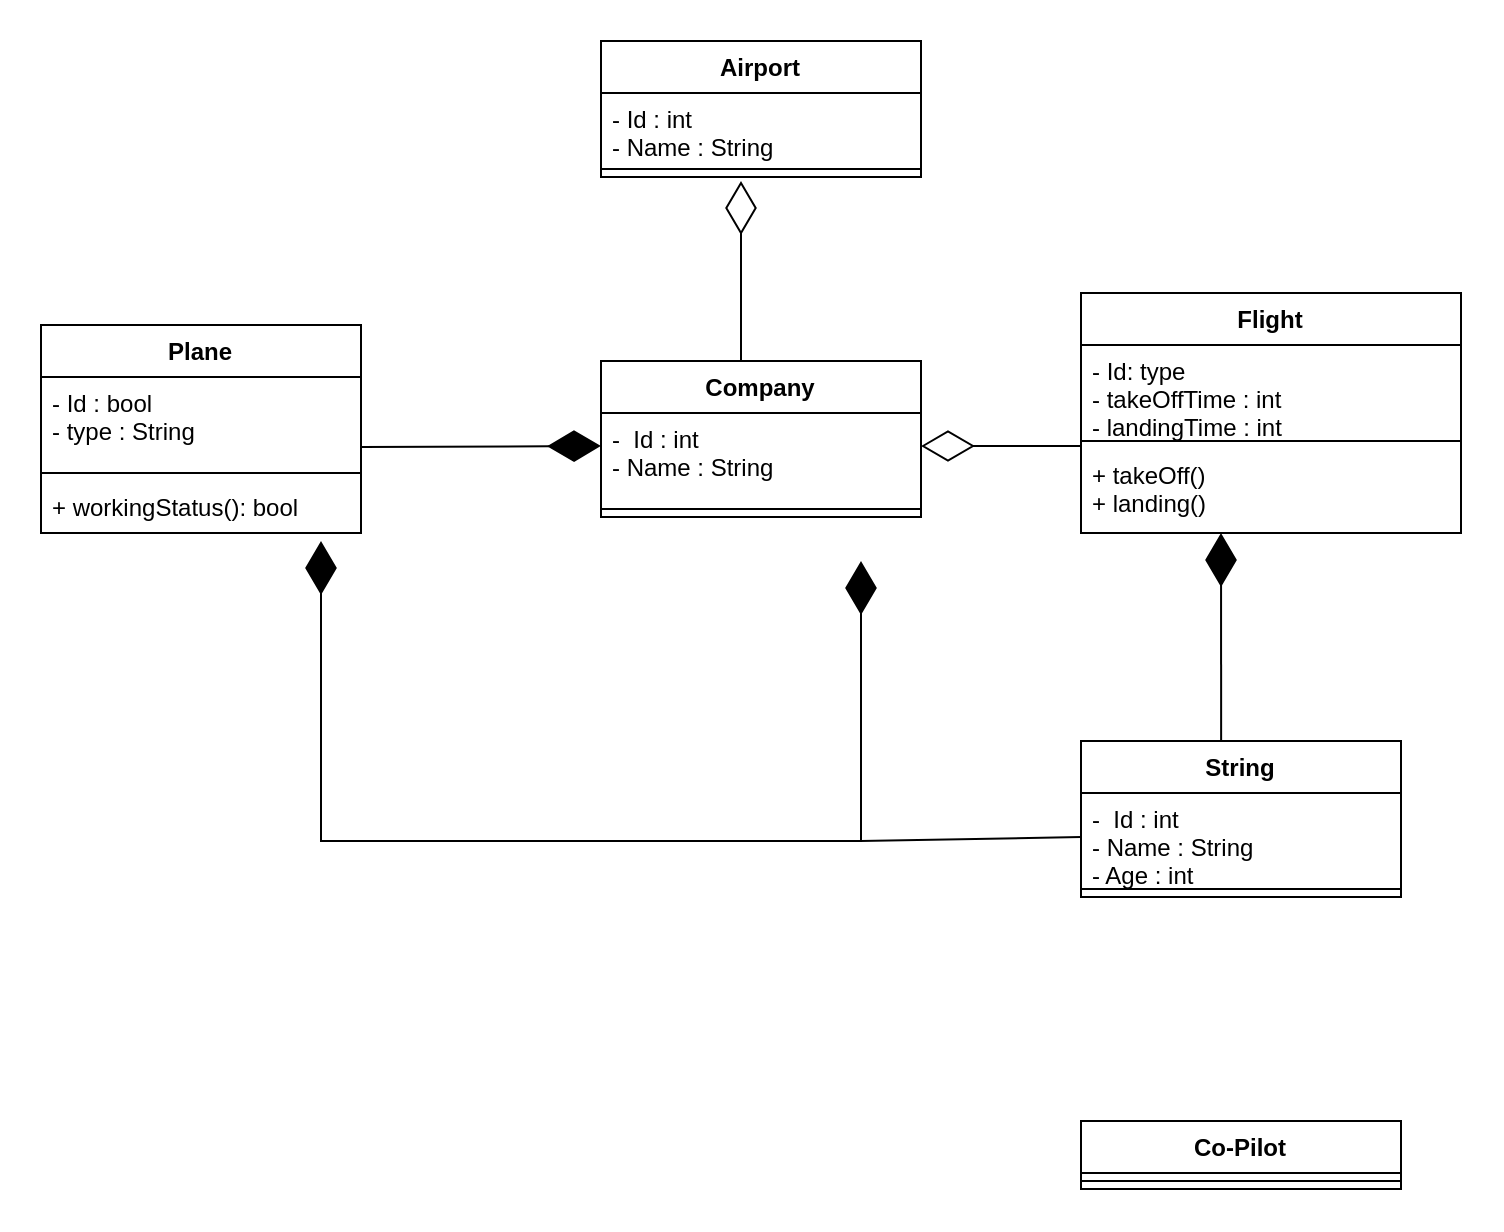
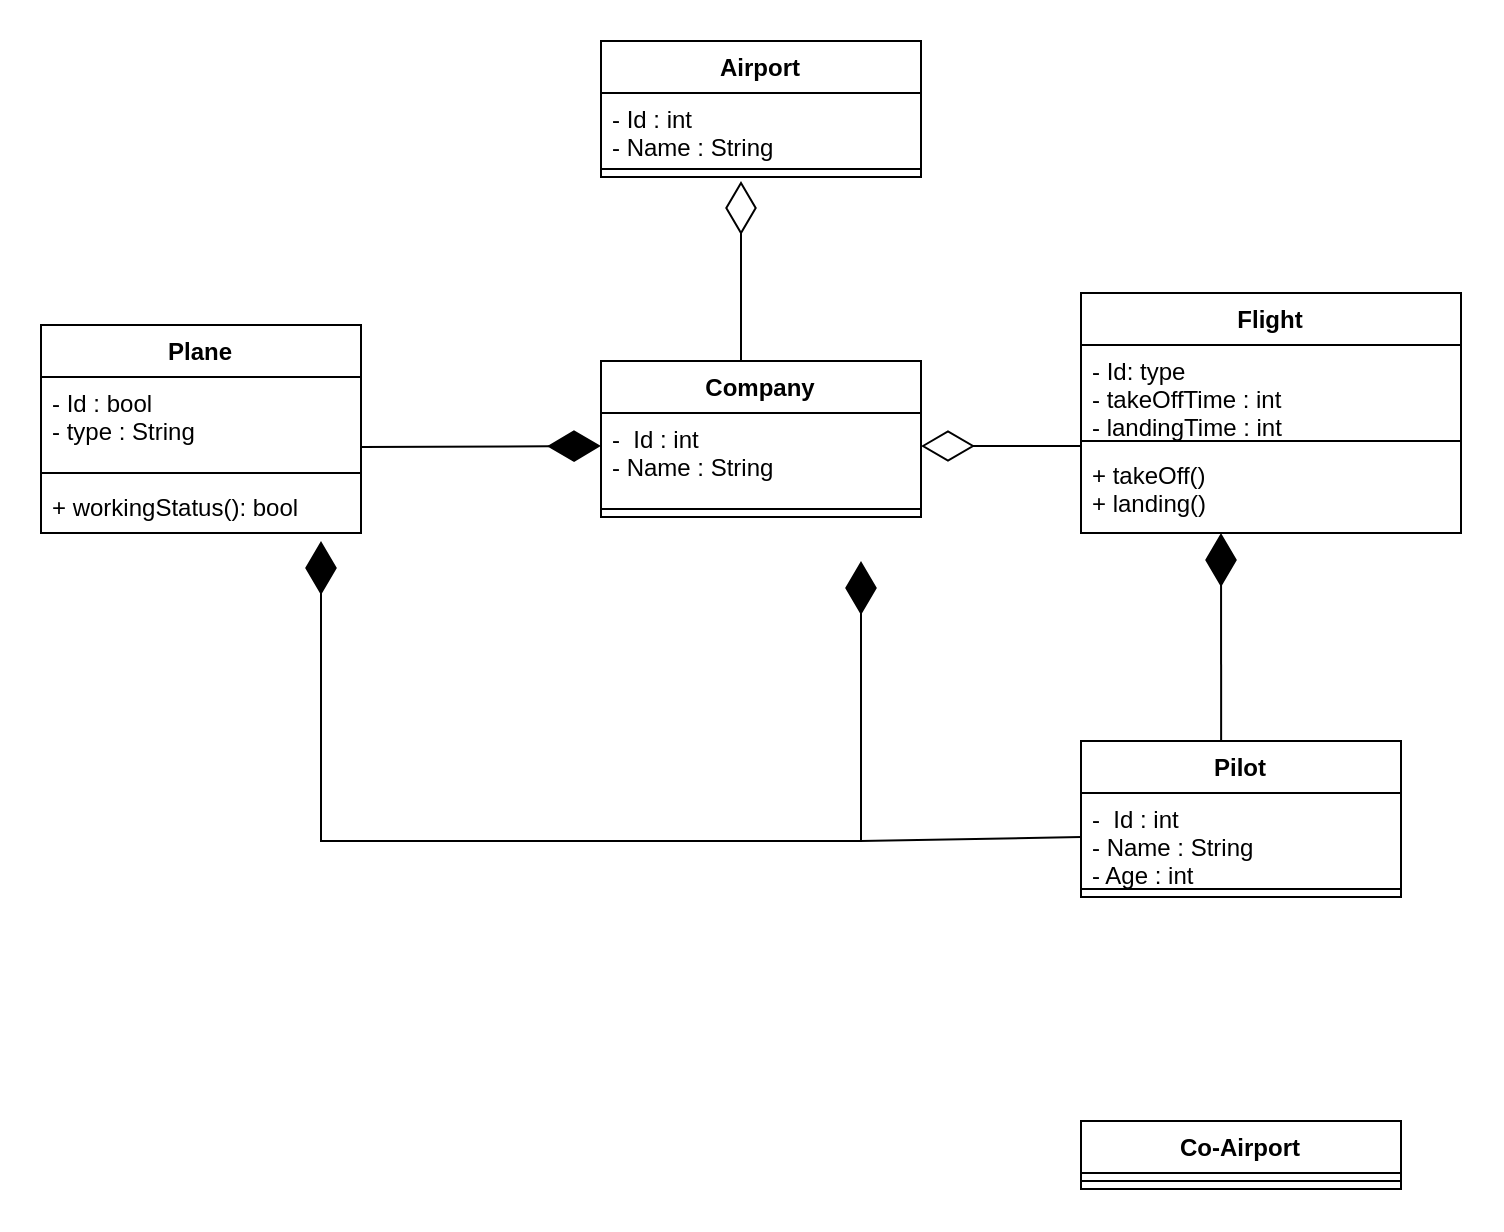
node "String": label "String" -> "Pilot"
node "Co-Pilot": label "Co-Pilot" -> "Co-Airport"
